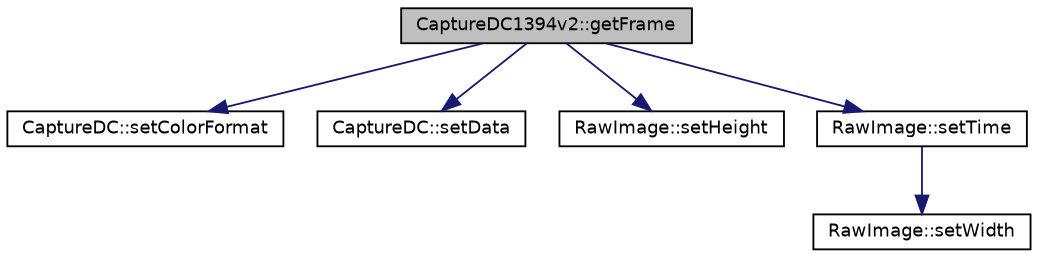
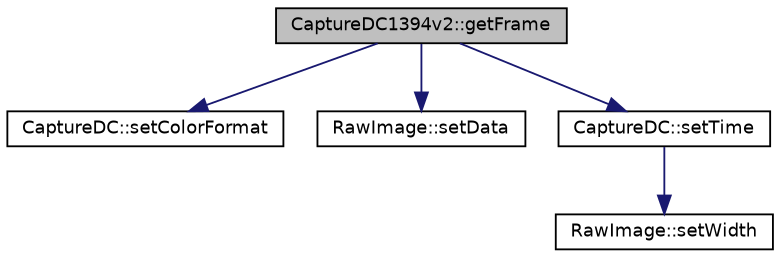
node "CaptureDC::setData": label "CaptureDC::setData" -> "RawImage::setData"
node "RawImage::setHeight": removed
node "RawImage::setTime": label "RawImage::setTime" -> "CaptureDC::setTime"
